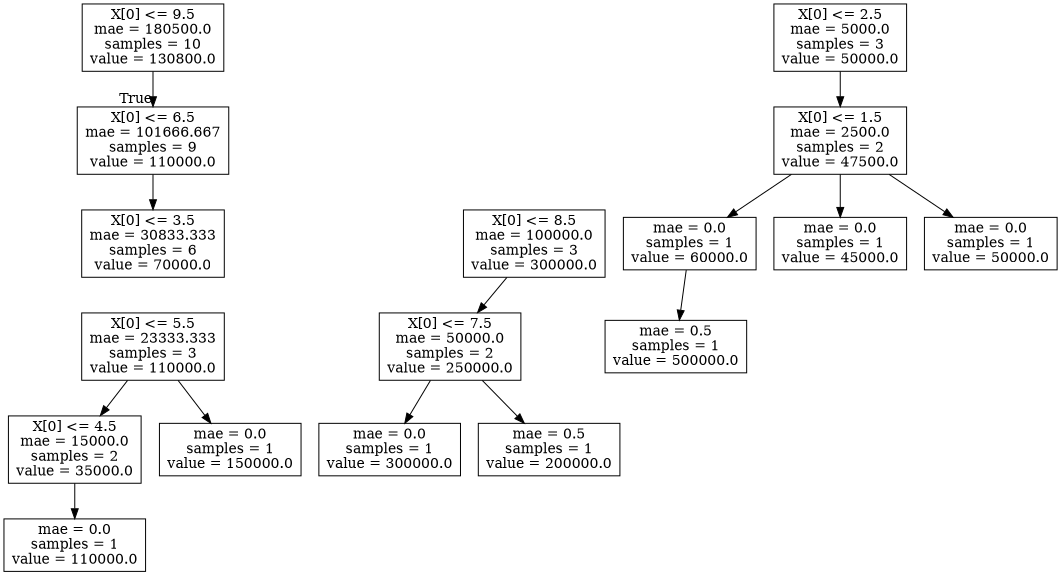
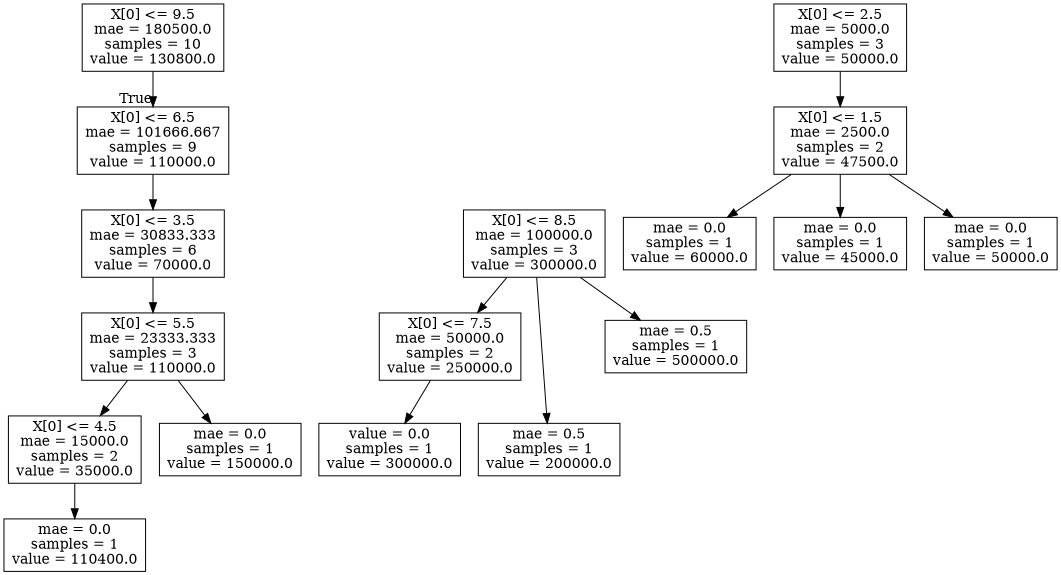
edge "X[0] <= 3.5 mae = 30833.333 samples = 6 value = 70000.0" -> "X[0] <= 5.5 mae = 23333.333 samples = 3 value = 110000.0": added
edge "mae = 0.0 samples = 1 value = 60000.0" -> "mae = 0.5 samples = 1 value = 500000.0": now "X[0] <= 8.5 mae = 100000.0 samples = 3 value = 300000.0" -> "mae = 0.5 samples = 1 value = 500000.0"
edge "X[0] <= 7.5 mae = 50000.0 samples = 2 value = 250000.0" -> "mae = 0.5 samples = 1 value = 200000.0": now "X[0] <= 8.5 mae = 100000.0 samples = 3 value = 300000.0" -> "mae = 0.5 samples = 1 value = 200000.0"
node "mae = 0.0 samples = 1 value = 300000.0": label "mae = 0.0 samples = 1 value = 300000.0" -> "value = 0.0 samples = 1 value = 300000.0"
node "mae = 0.0 samples = 1 value = 110000.0": label "mae = 0.0 samples = 1 value = 110000.0" -> "mae = 0.0 samples = 1 value = 110400.0"
